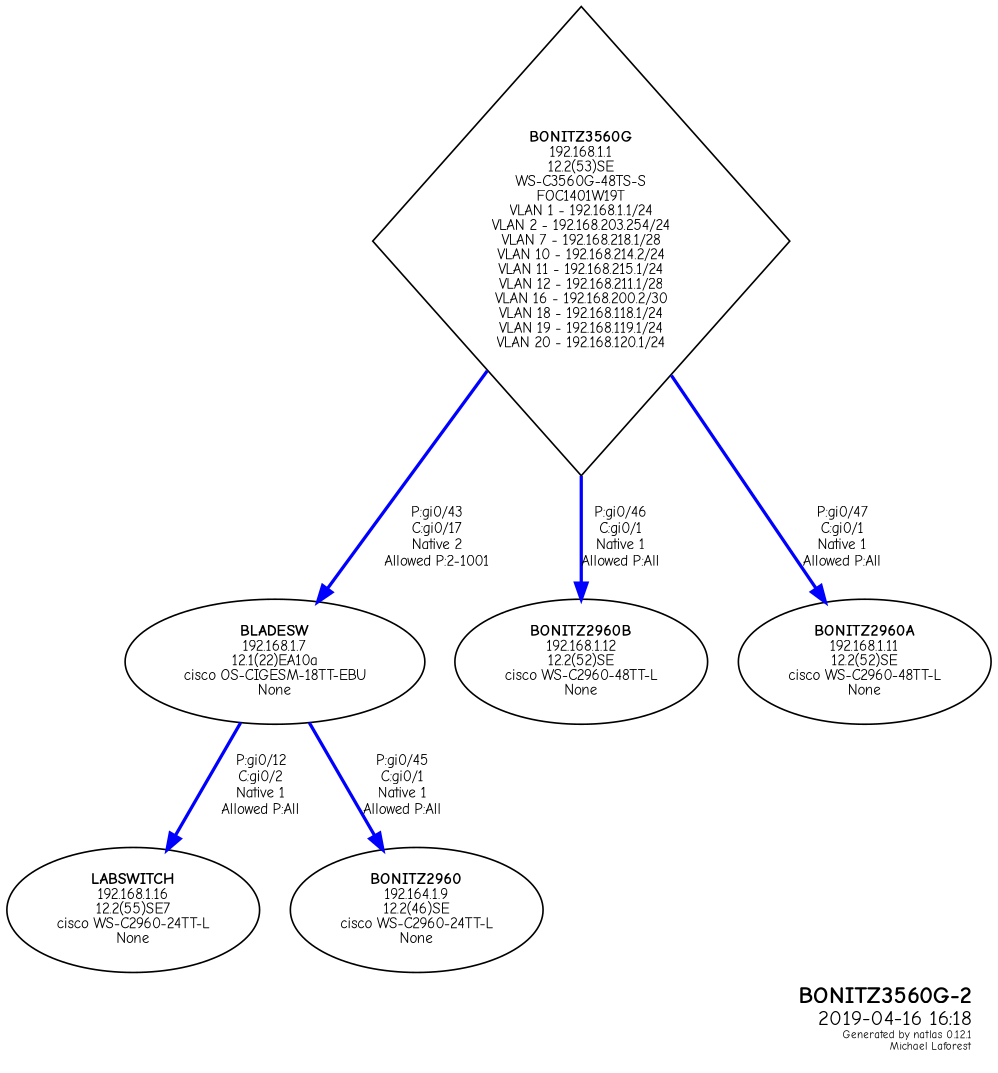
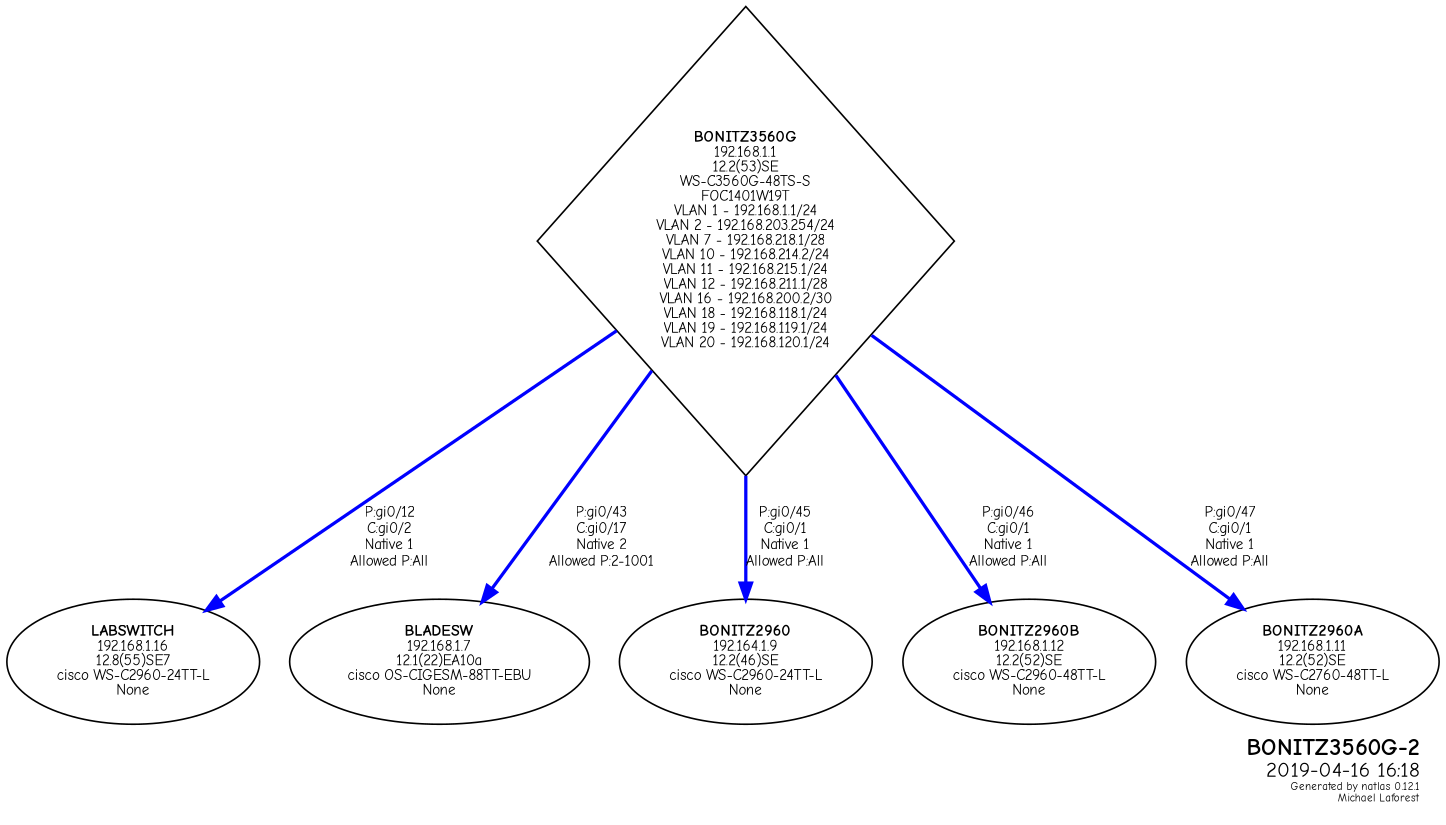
node "BLADESW": text "cisco OS-CIGESM-18TT-EBU" -> "cisco OS-CIGESM-88TT-EBU"
node "BONITZ2960A": text "cisco WS-C2960-48TT-L" -> "cisco WS-C2760-48TT-L"
edge "BLADESW" -- "LABSWITCH": now "BONITZ3560G" -- "LABSWITCH"
edge "BLADESW" -- "BONITZ2960": now "BONITZ3560G" -- "BONITZ2960"
node "LABSWITCH": text "12.2(55)SE7" -> "12.8(55)SE7"
